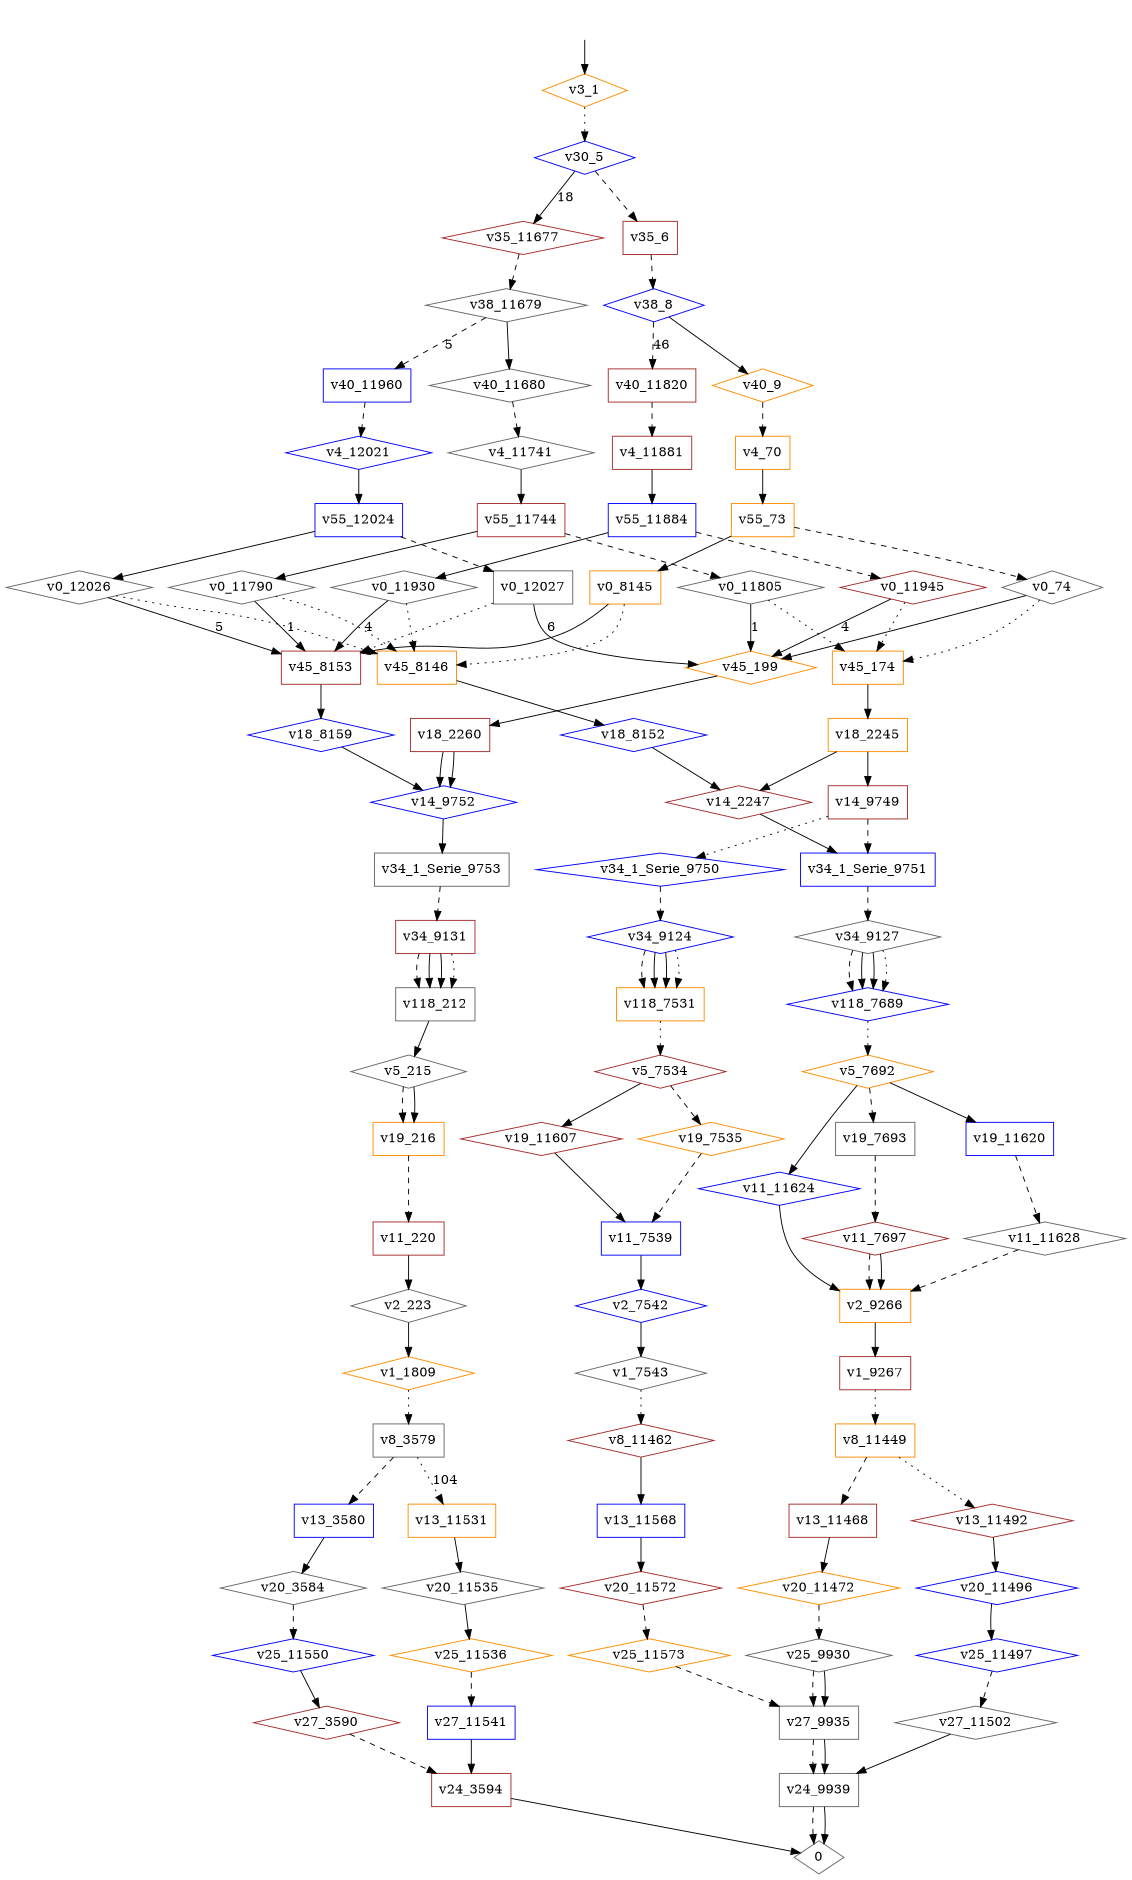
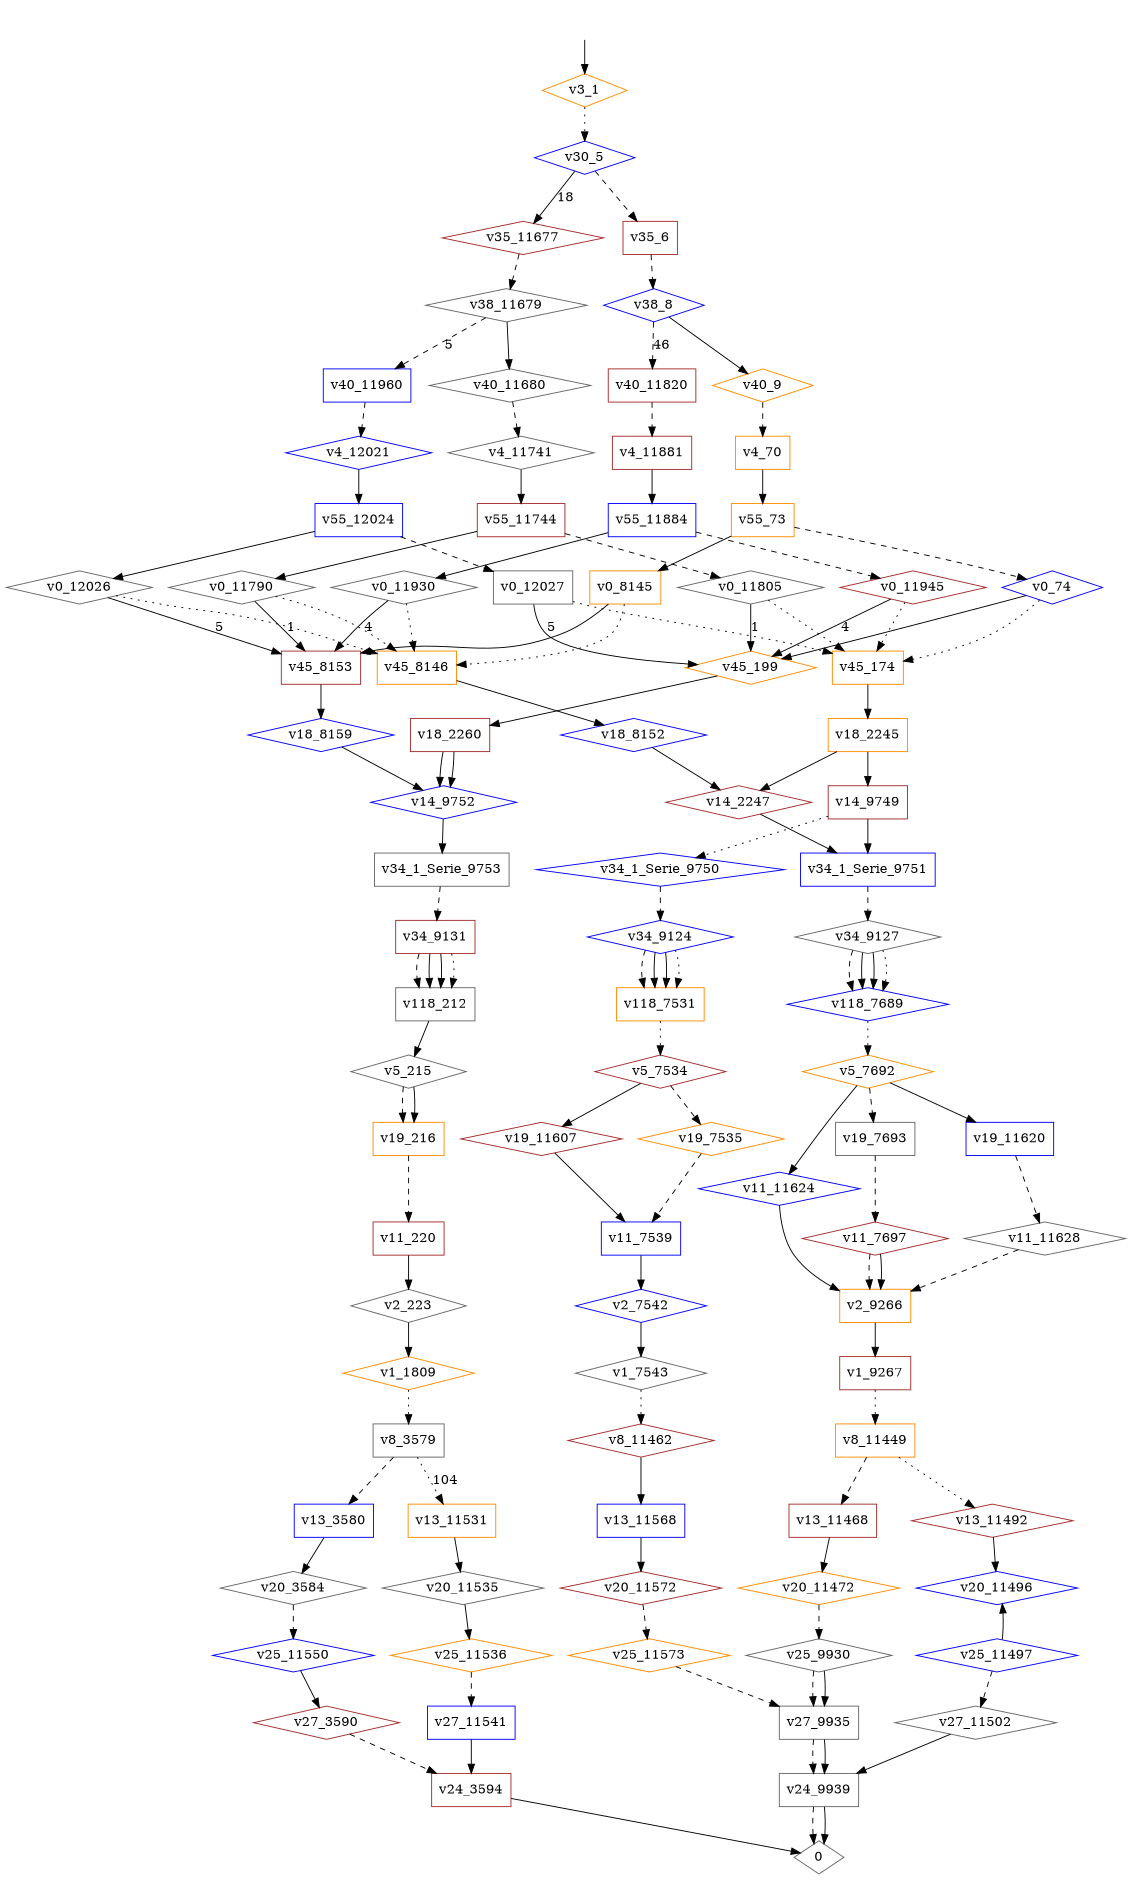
node "v0_74": color gray40 -> blue
edge "v0_12027" -> "v45_8153": now "v0_12027" -> "v45_174"
edge "v0_12027" -> "v45_199": label "6" -> "5"
edge "v14_9749" -> "v34_1_Serie_9751": style dashed -> solid
edge "v20_11496" -> "v25_11497": reversed
